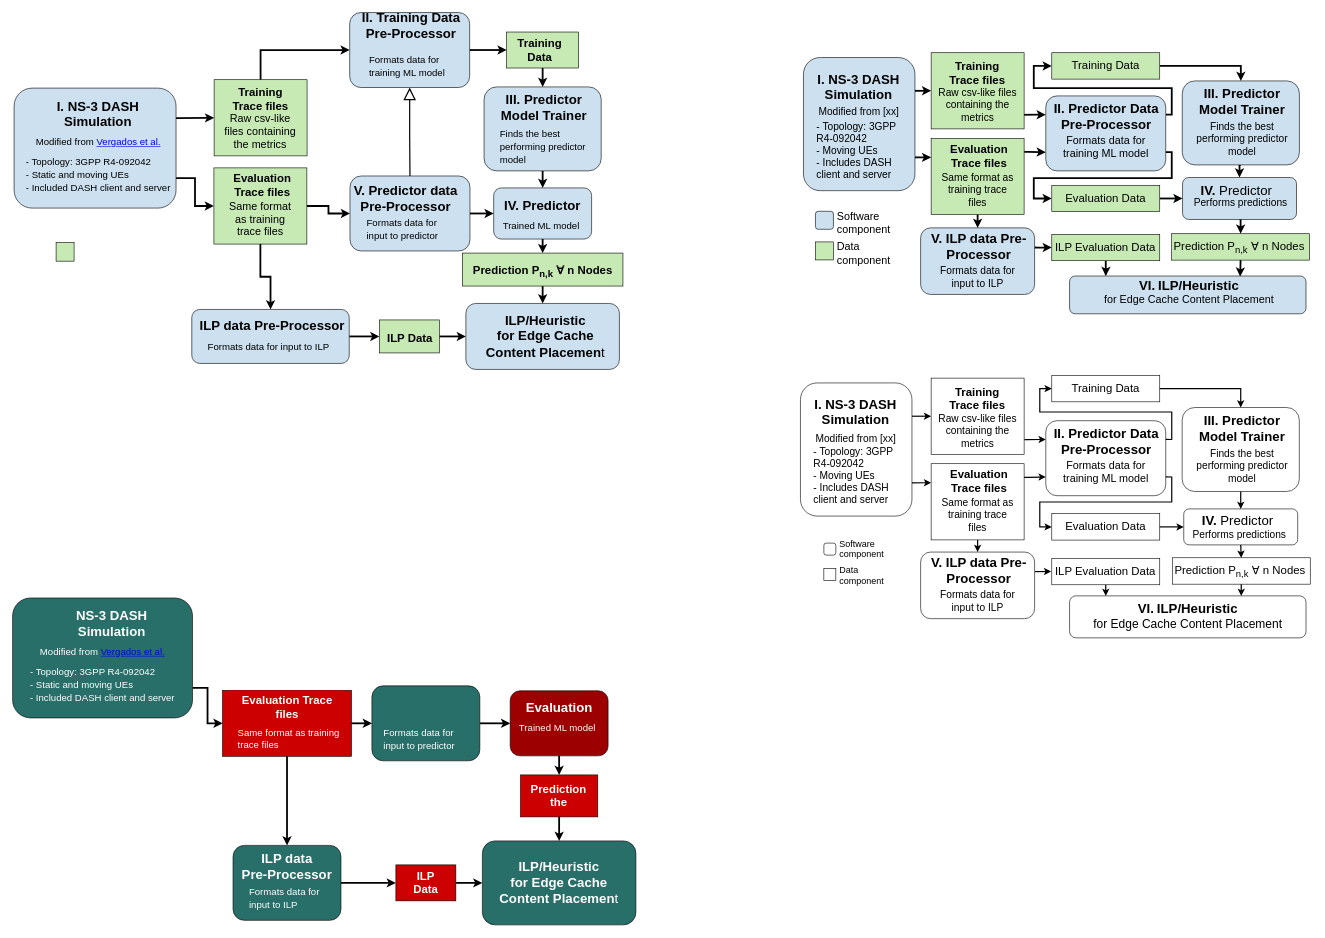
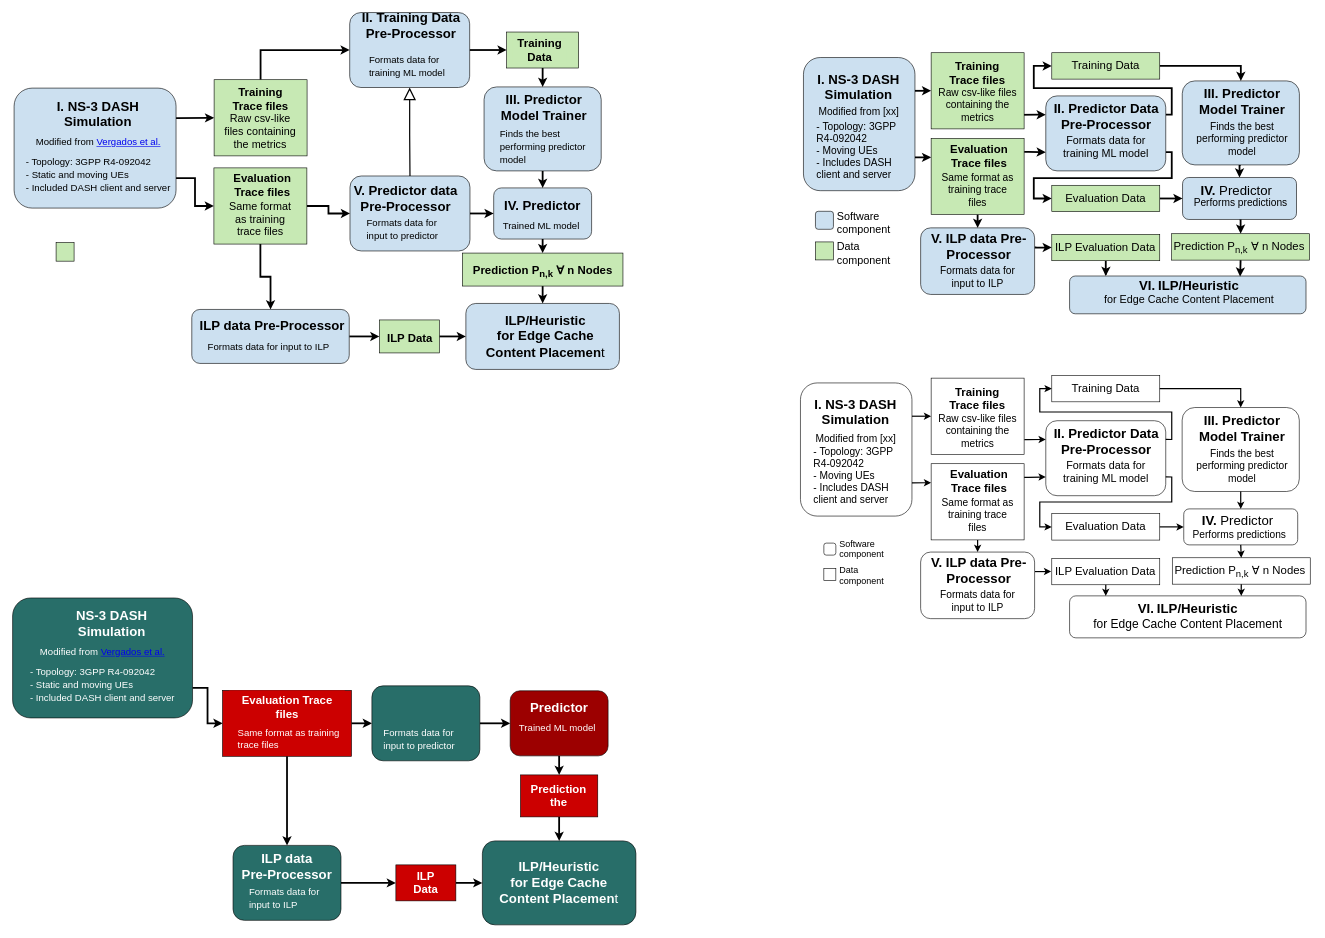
node "Evaluation": label "Evaluation" -> "Predictor"
